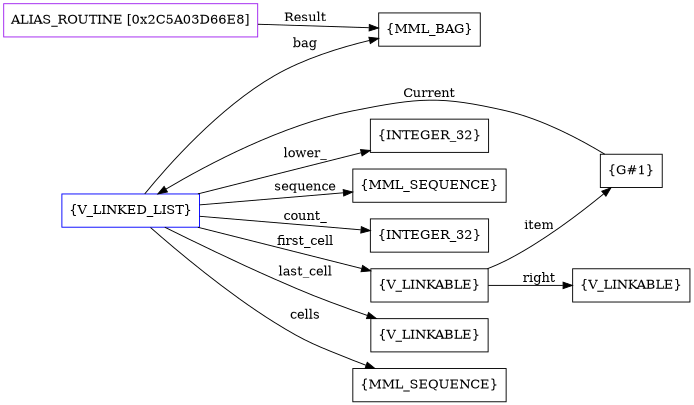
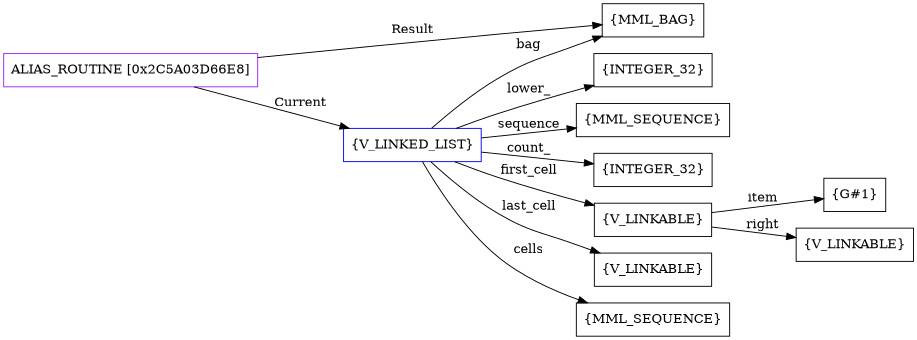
edge "{G#1}" -> "{V_LINKED_LIST}": now "ALIAS_ROUTINE [0x2C5A03D66E8]" -> "{V_LINKED_LIST}"
